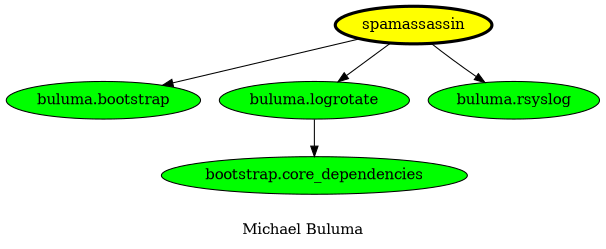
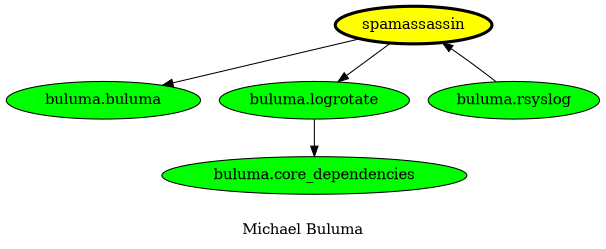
edge "spamassassin" -> "buluma.rsyslog": reversed
node "buluma.bootstrap": label "buluma.bootstrap" -> "buluma.buluma"
node "bootstrap.core_dependencies": label "bootstrap.core_dependencies" -> "buluma.core_dependencies"
